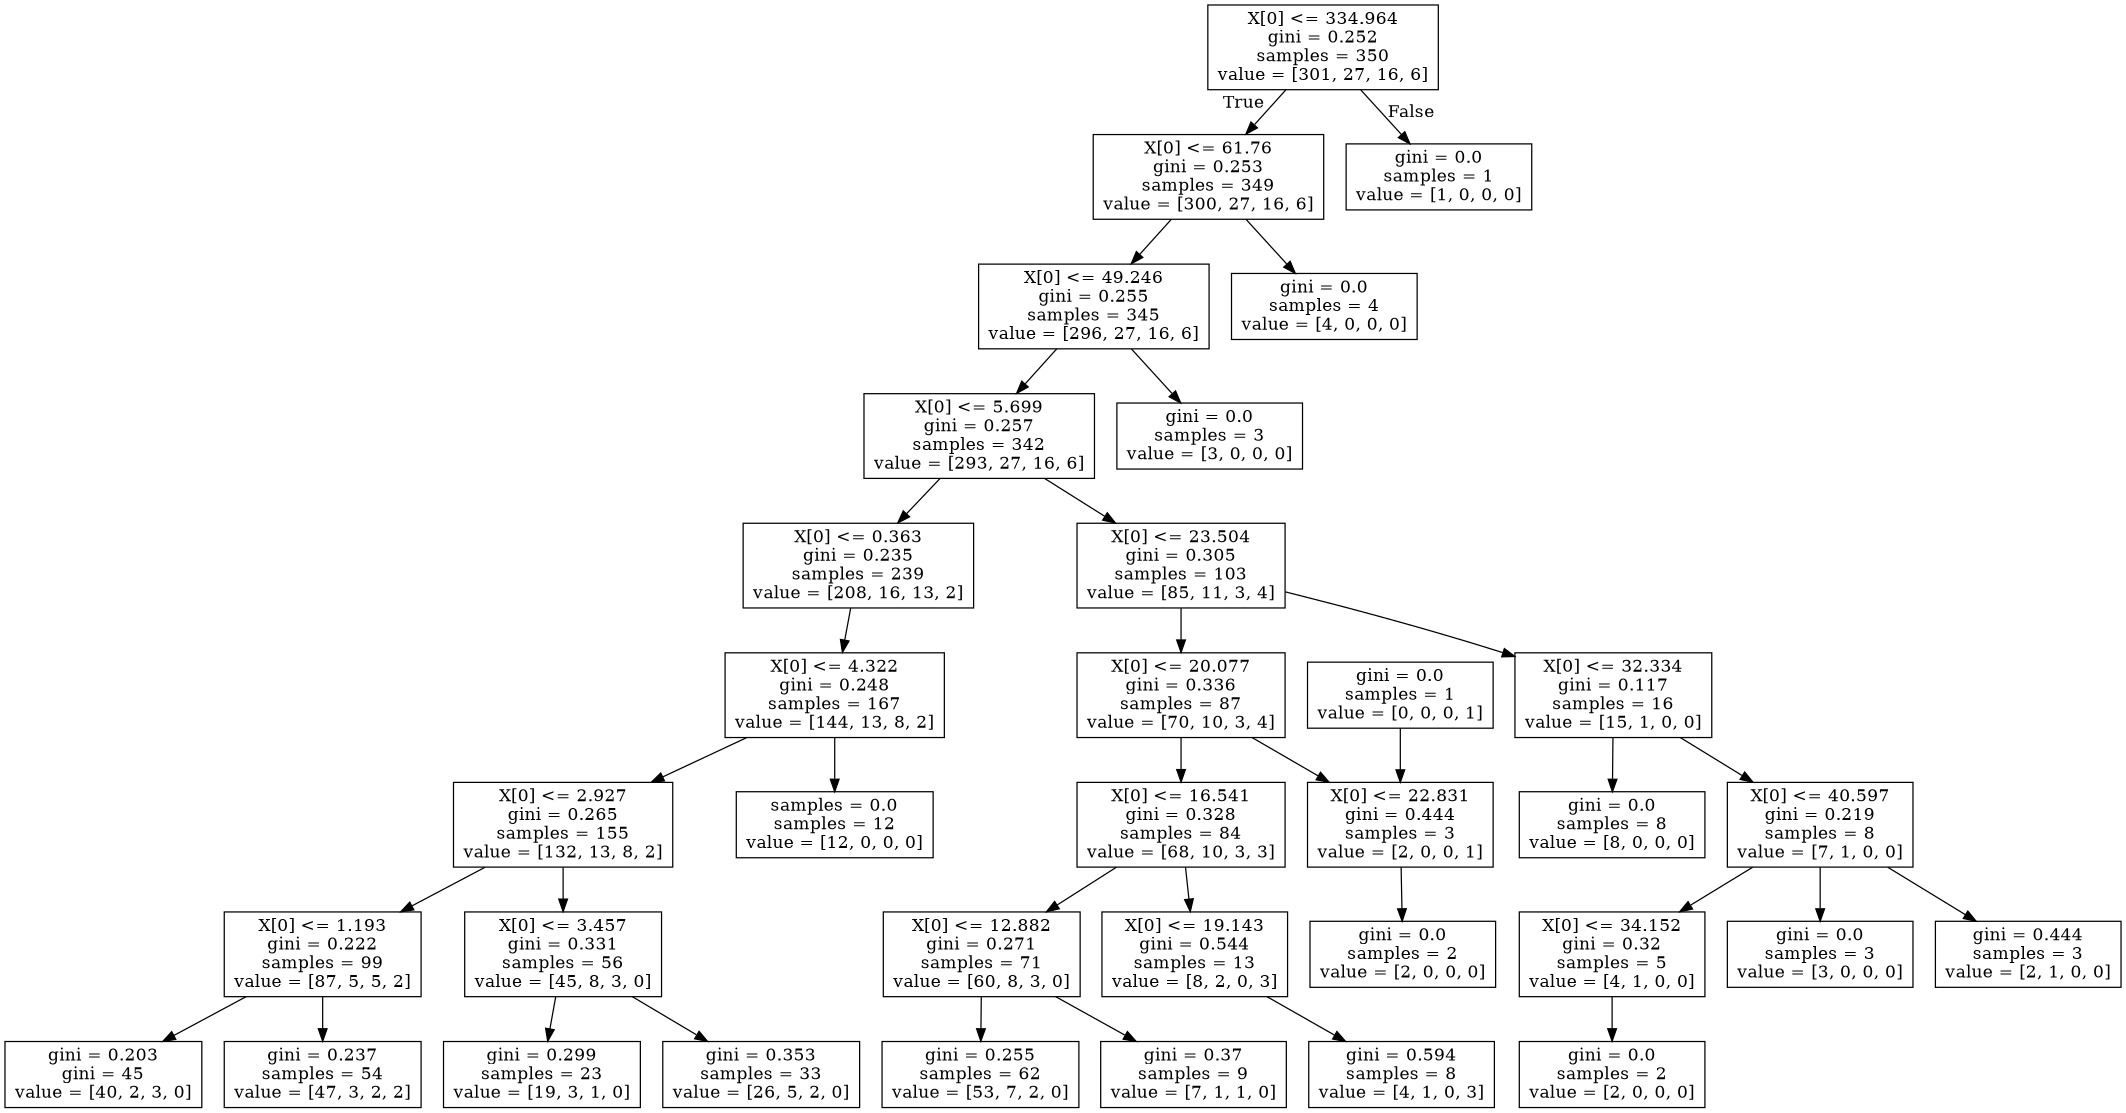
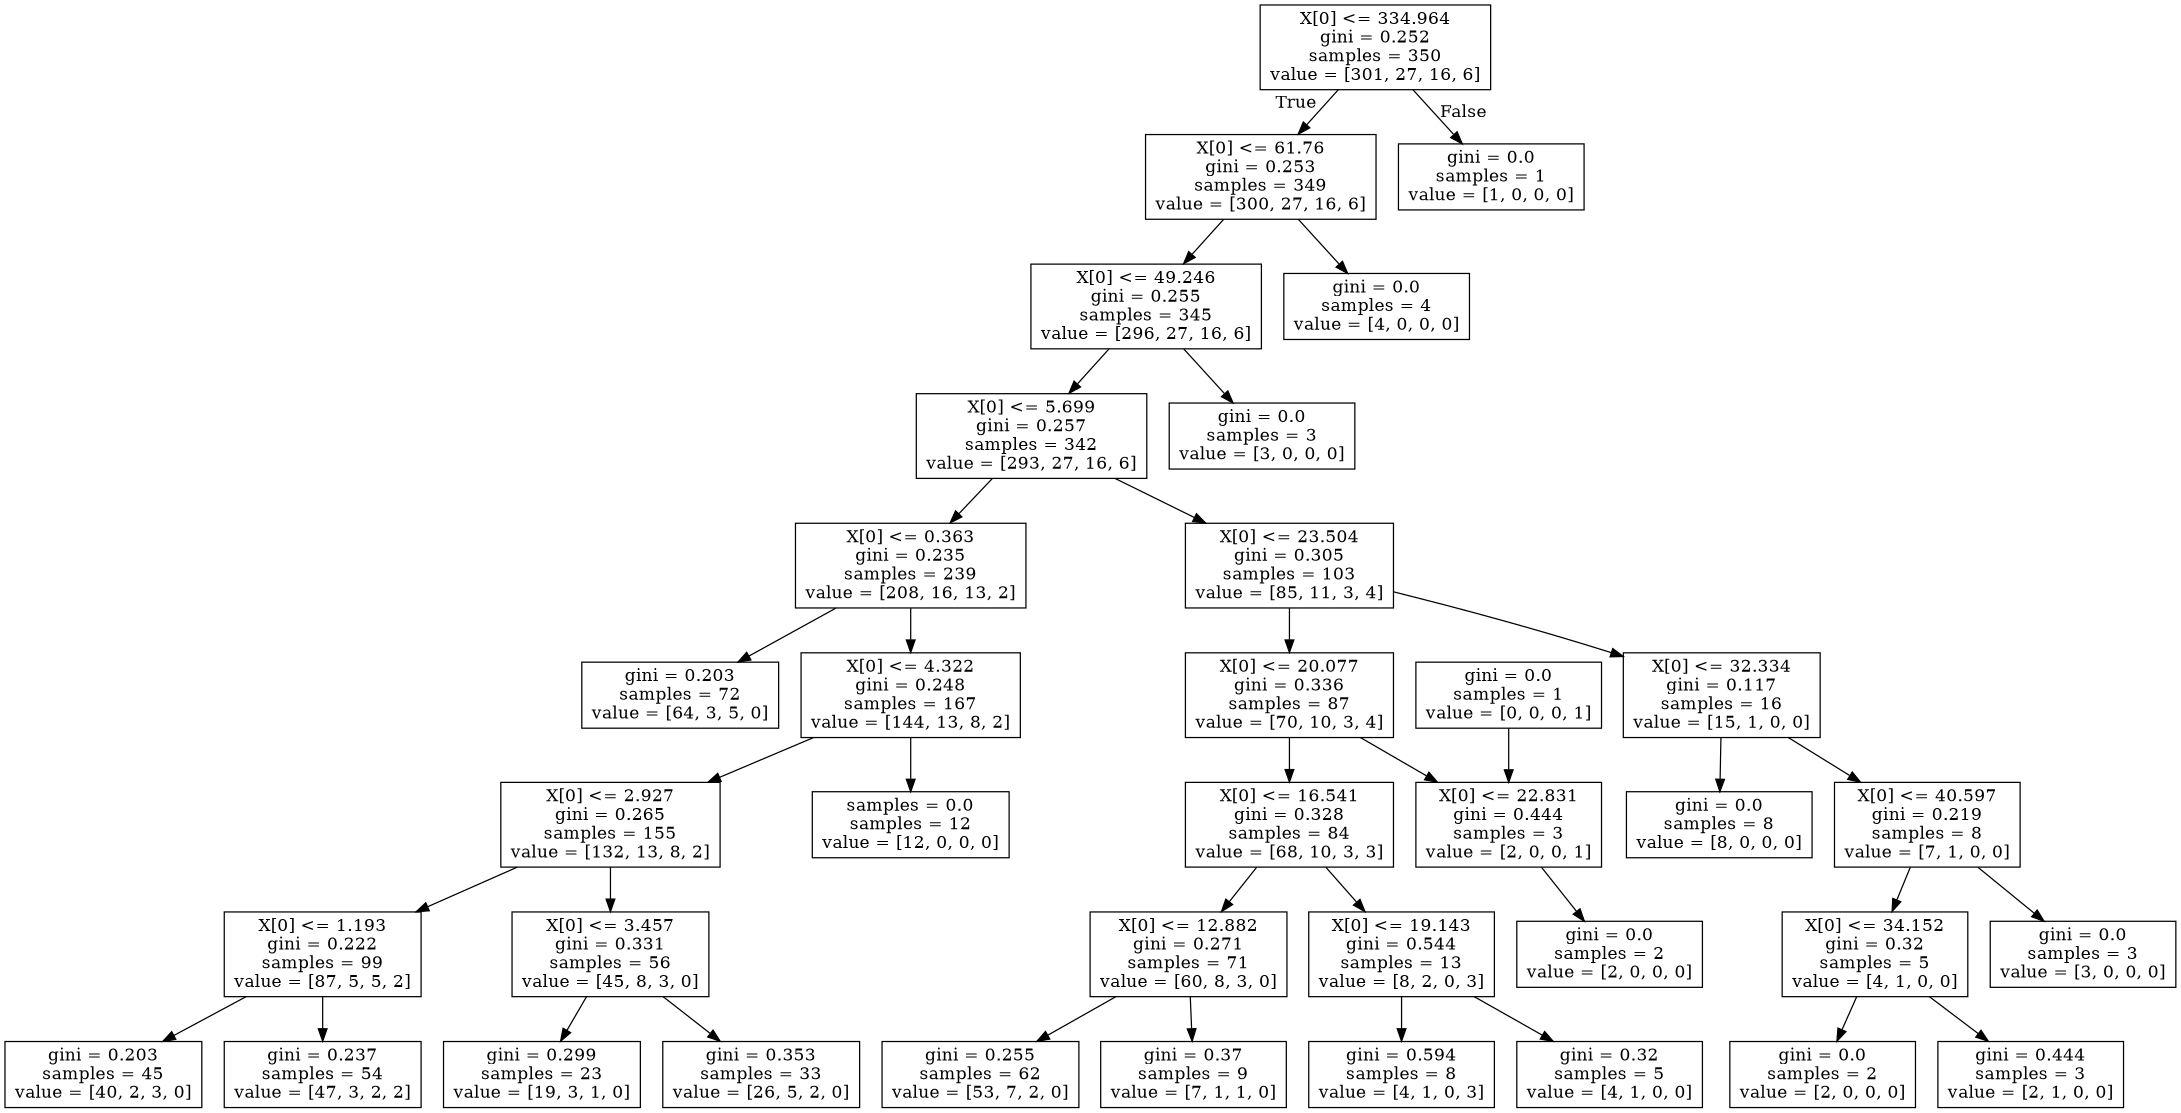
node "gini = 0.203 samples = 72 value = [64, 3, 5, 0]": added
edge "X[0] <= 40.597 gini = 0.219 samples = 8 value = [7, 1, 0, 0]" -> "gini = 0.444 samples = 3 value = [2, 1, 0, 0]": now "X[0] <= 34.152 gini = 0.32 samples = 5 value = [4, 1, 0, 0]" -> "gini = 0.444 samples = 3 value = [2, 1, 0, 0]"
node "gini = 0.203 gini = 45 value = [40, 2, 3, 0]": label "gini = 0.203 gini = 45 value = [40, 2, 3, 0]" -> "gini = 0.203 samples = 45 value = [40, 2, 3, 0]"
node "gini = 0.32 samples = 5 value = [4, 1, 0, 0]": added
